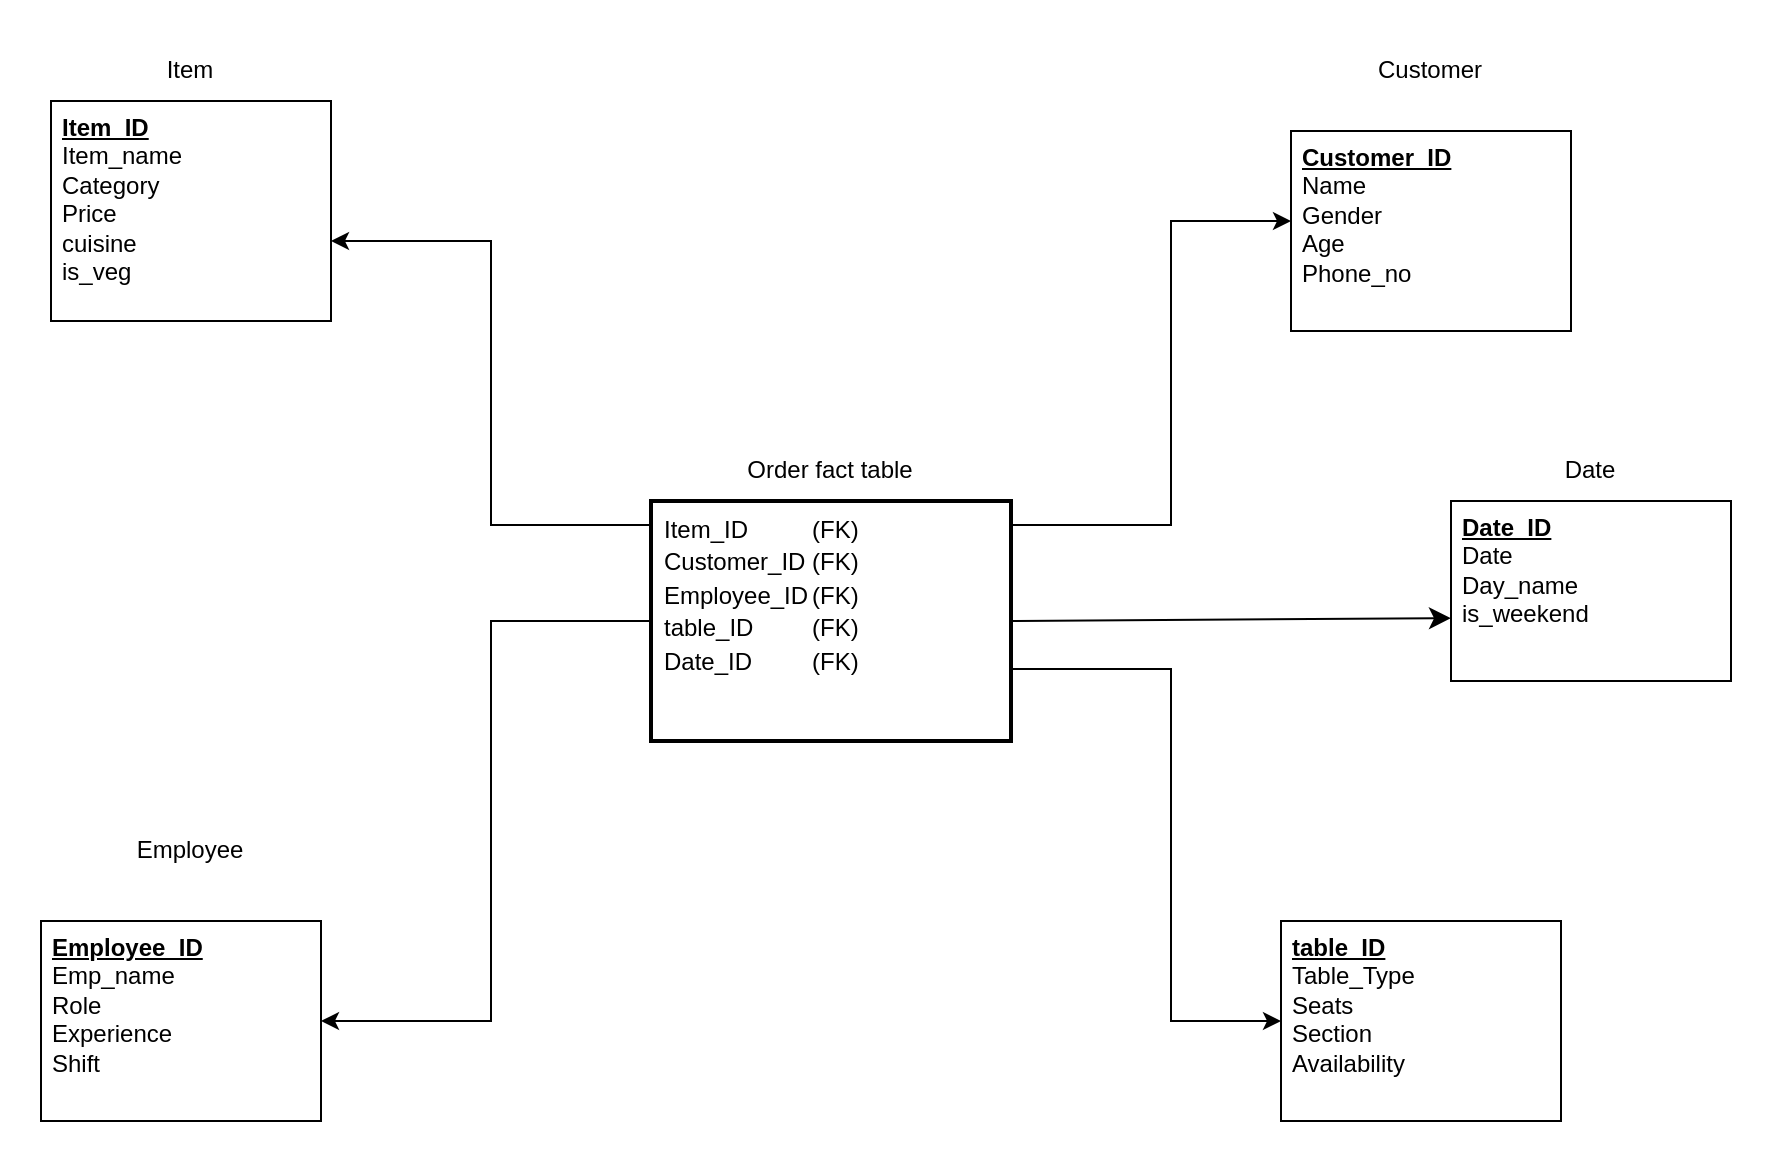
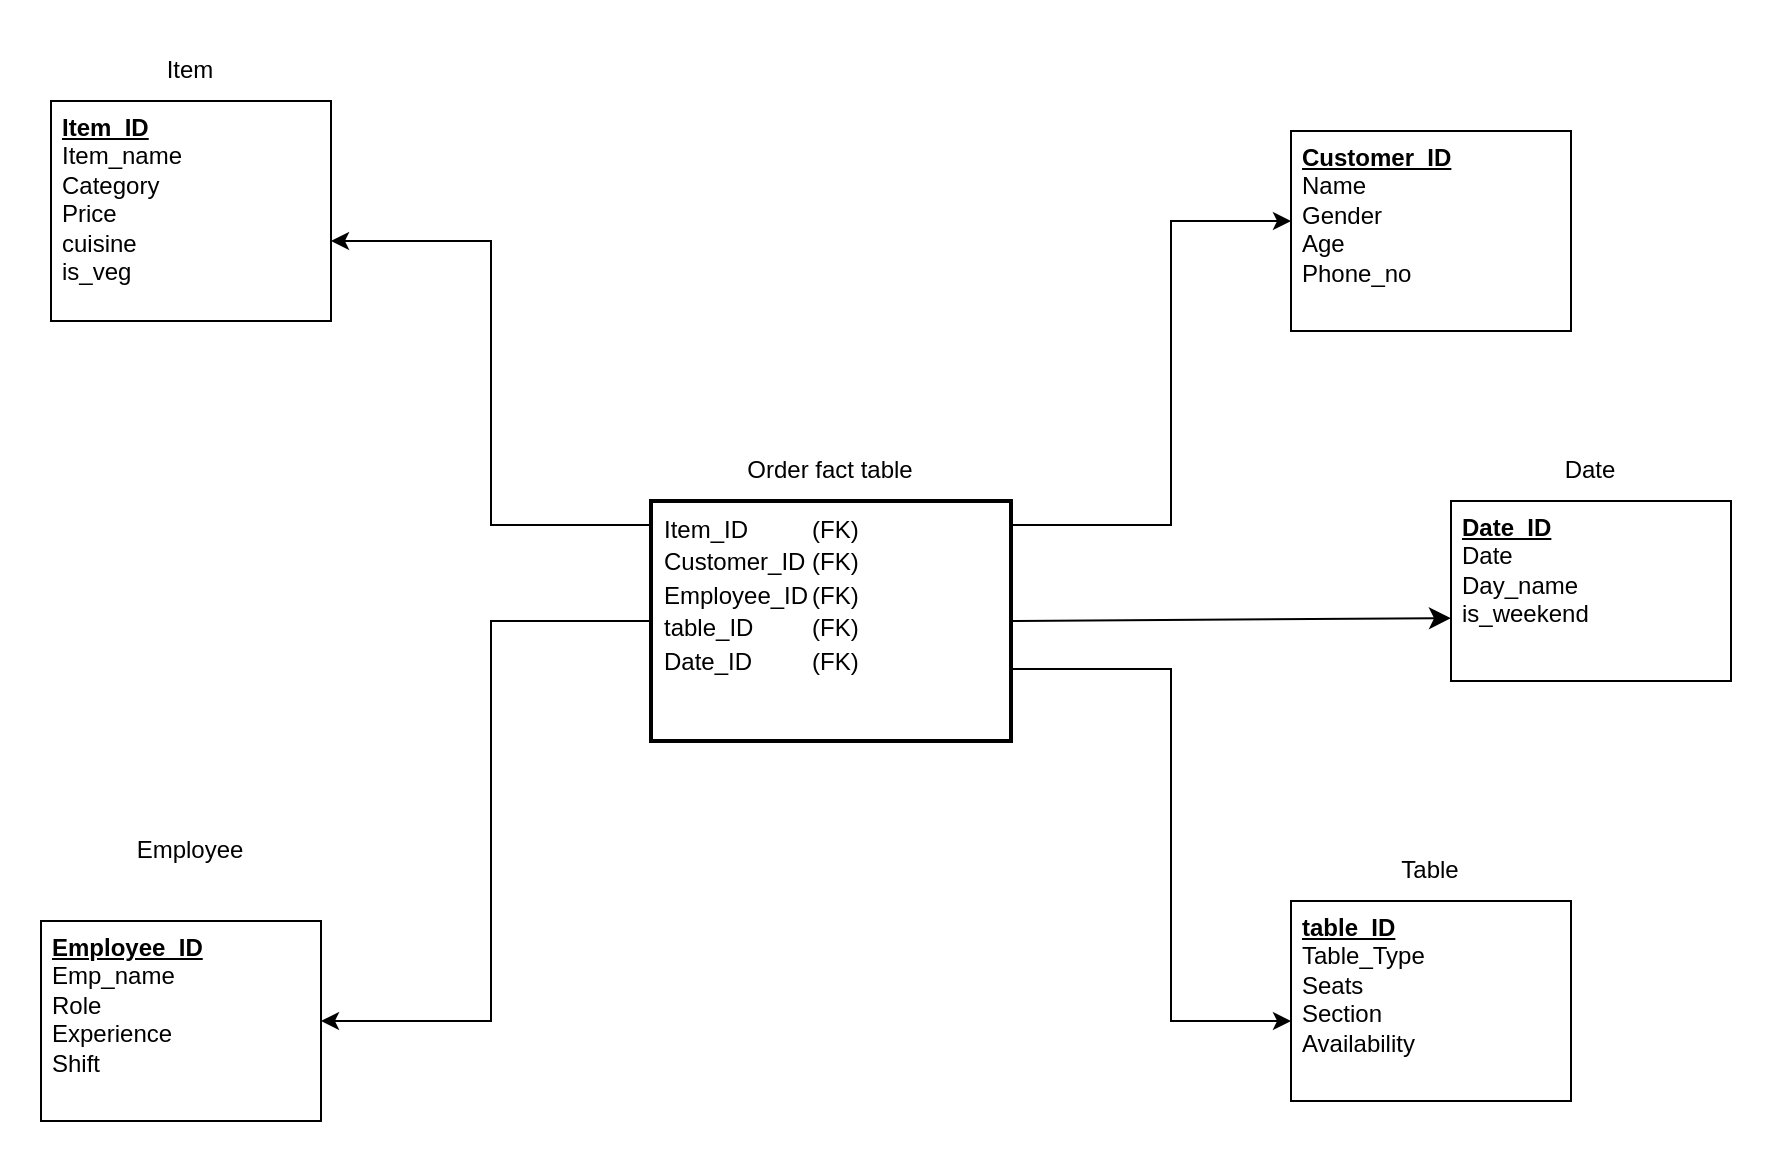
node "Customer": removed
node "Table": added
node "table_ID Table_Type Seats Section Availability": moved (1421, 1021) -> (1431, 1001)
